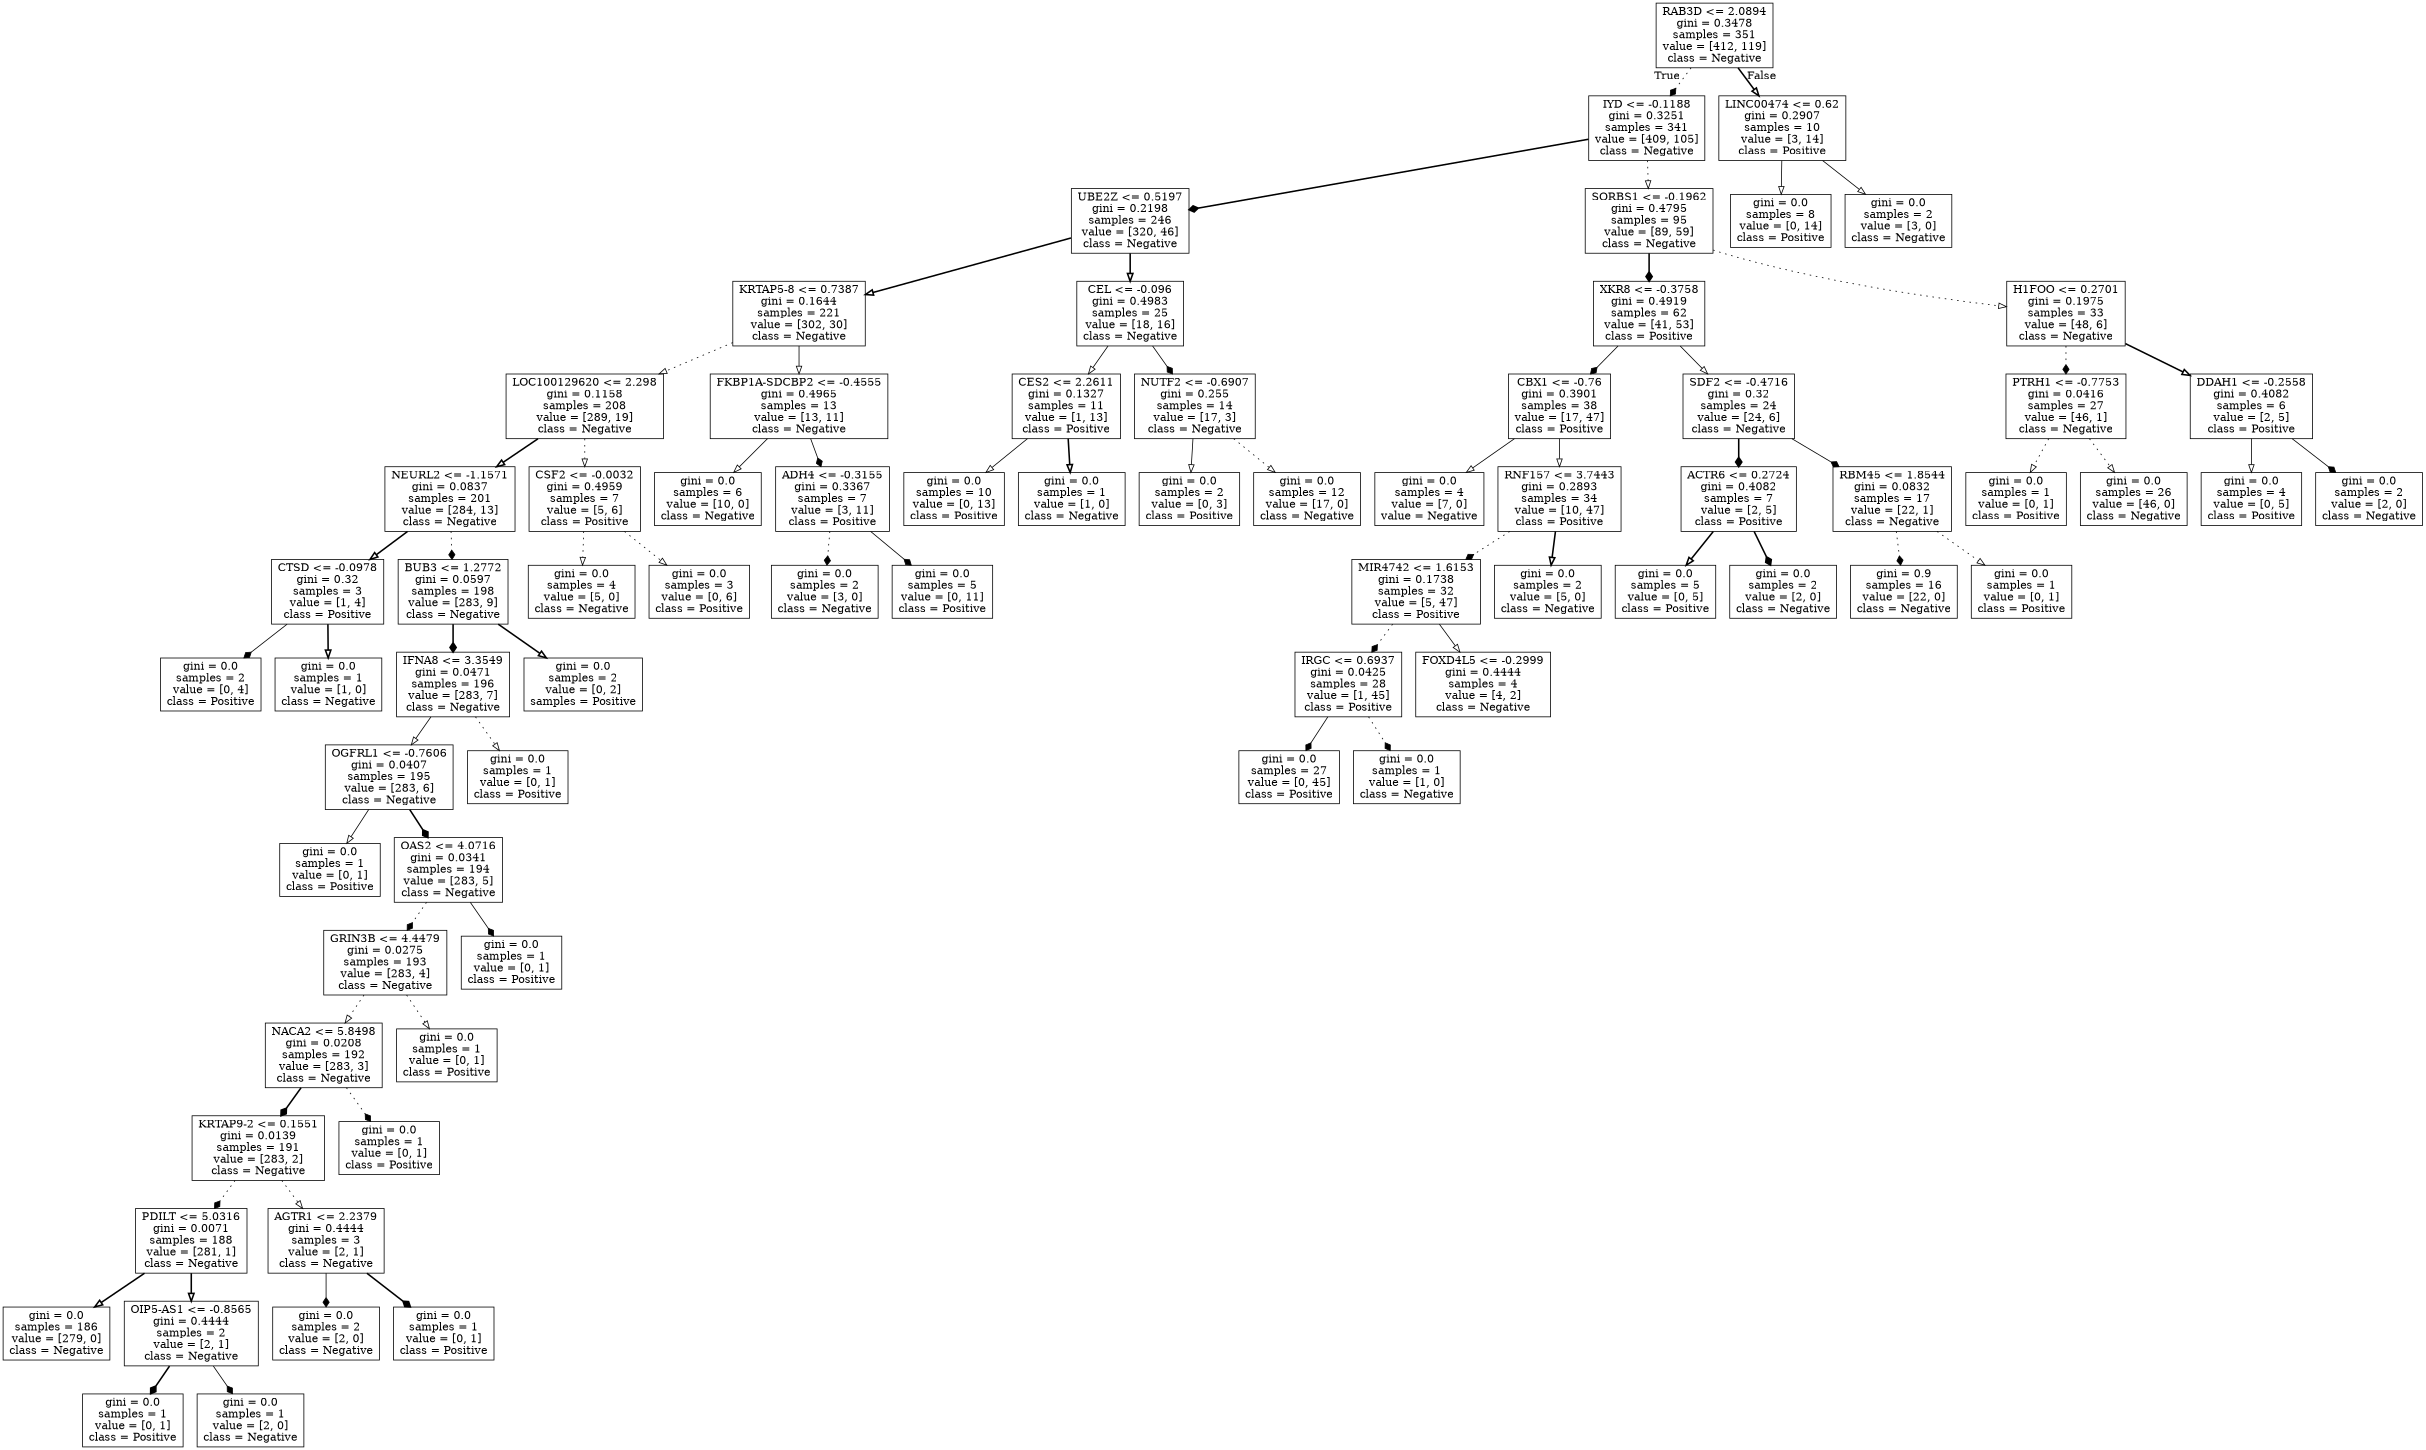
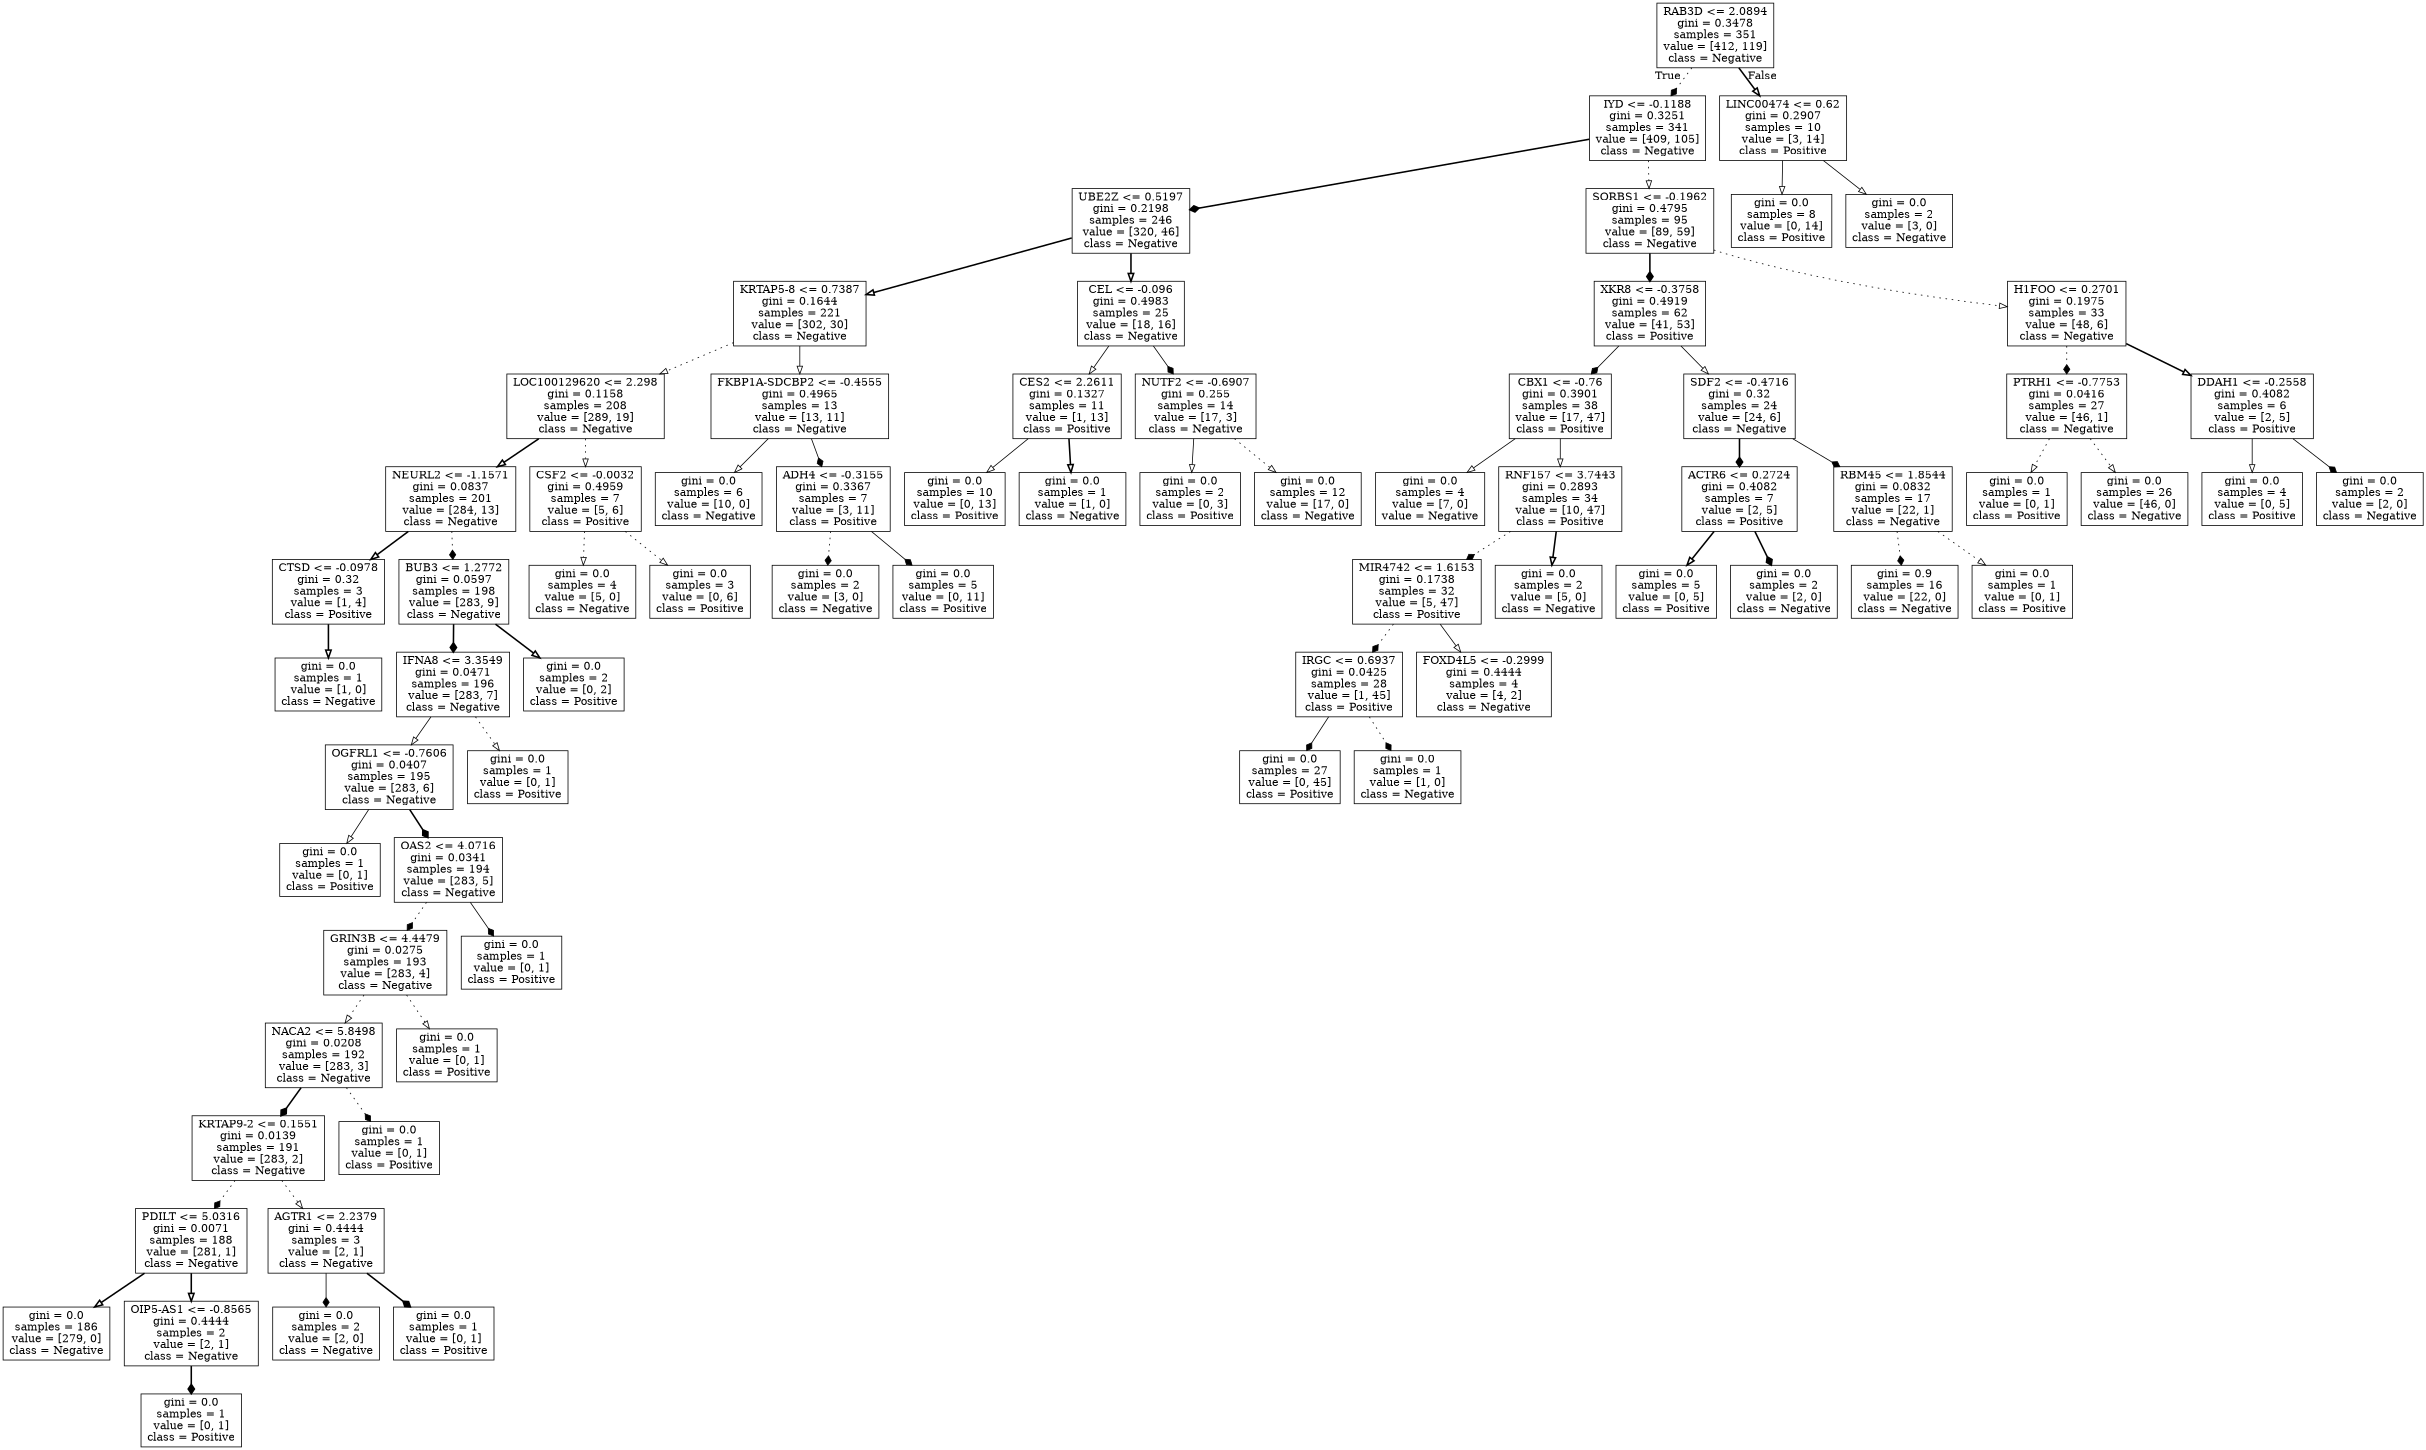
node "gini = 0.0 samples = 2 value = [0, 4] class = Positive": removed
node "gini = 0.0 samples = 2 value = [0, 2] samples = Positive": label "gini = 0.0 samples = 2 value = [0, 2] samples = Positive" -> "gini = 0.0 samples = 2 value = [0, 2] class = Positive"
node "gini = 0.0 samples = 1 value = [2, 0] class = Negative": removed
